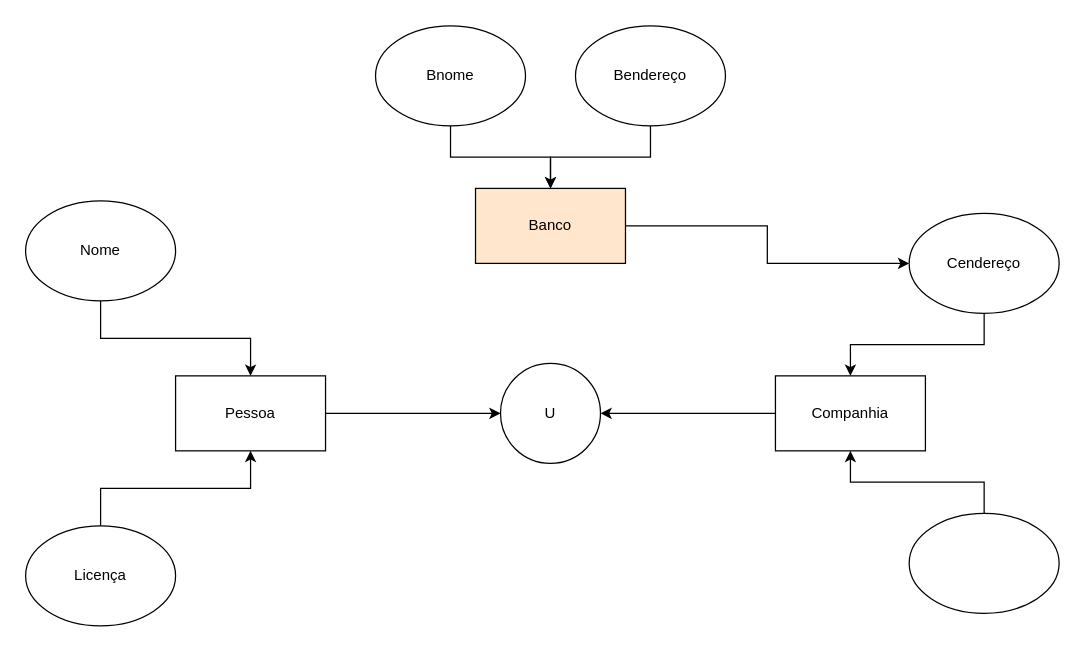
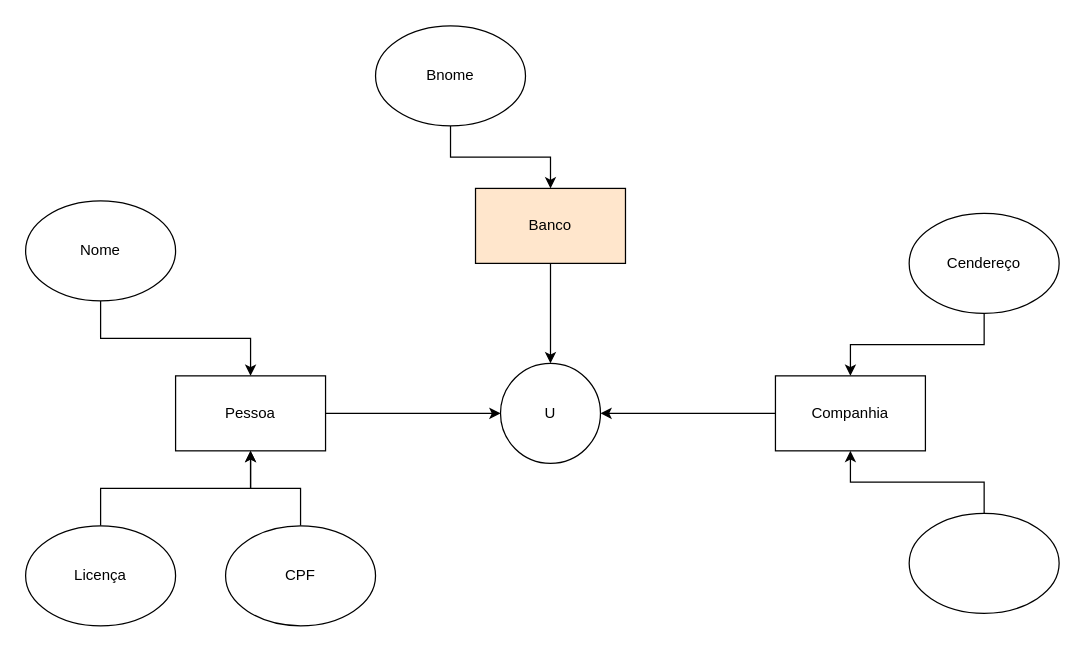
node "Bendereço": removed
edge "Bendereço" -> "Banco": removed
edge "Banco" -> "Cendereço": now "Banco" -> "U"
edge "CPF" -> "Pessoa": added
node "CPF": added
